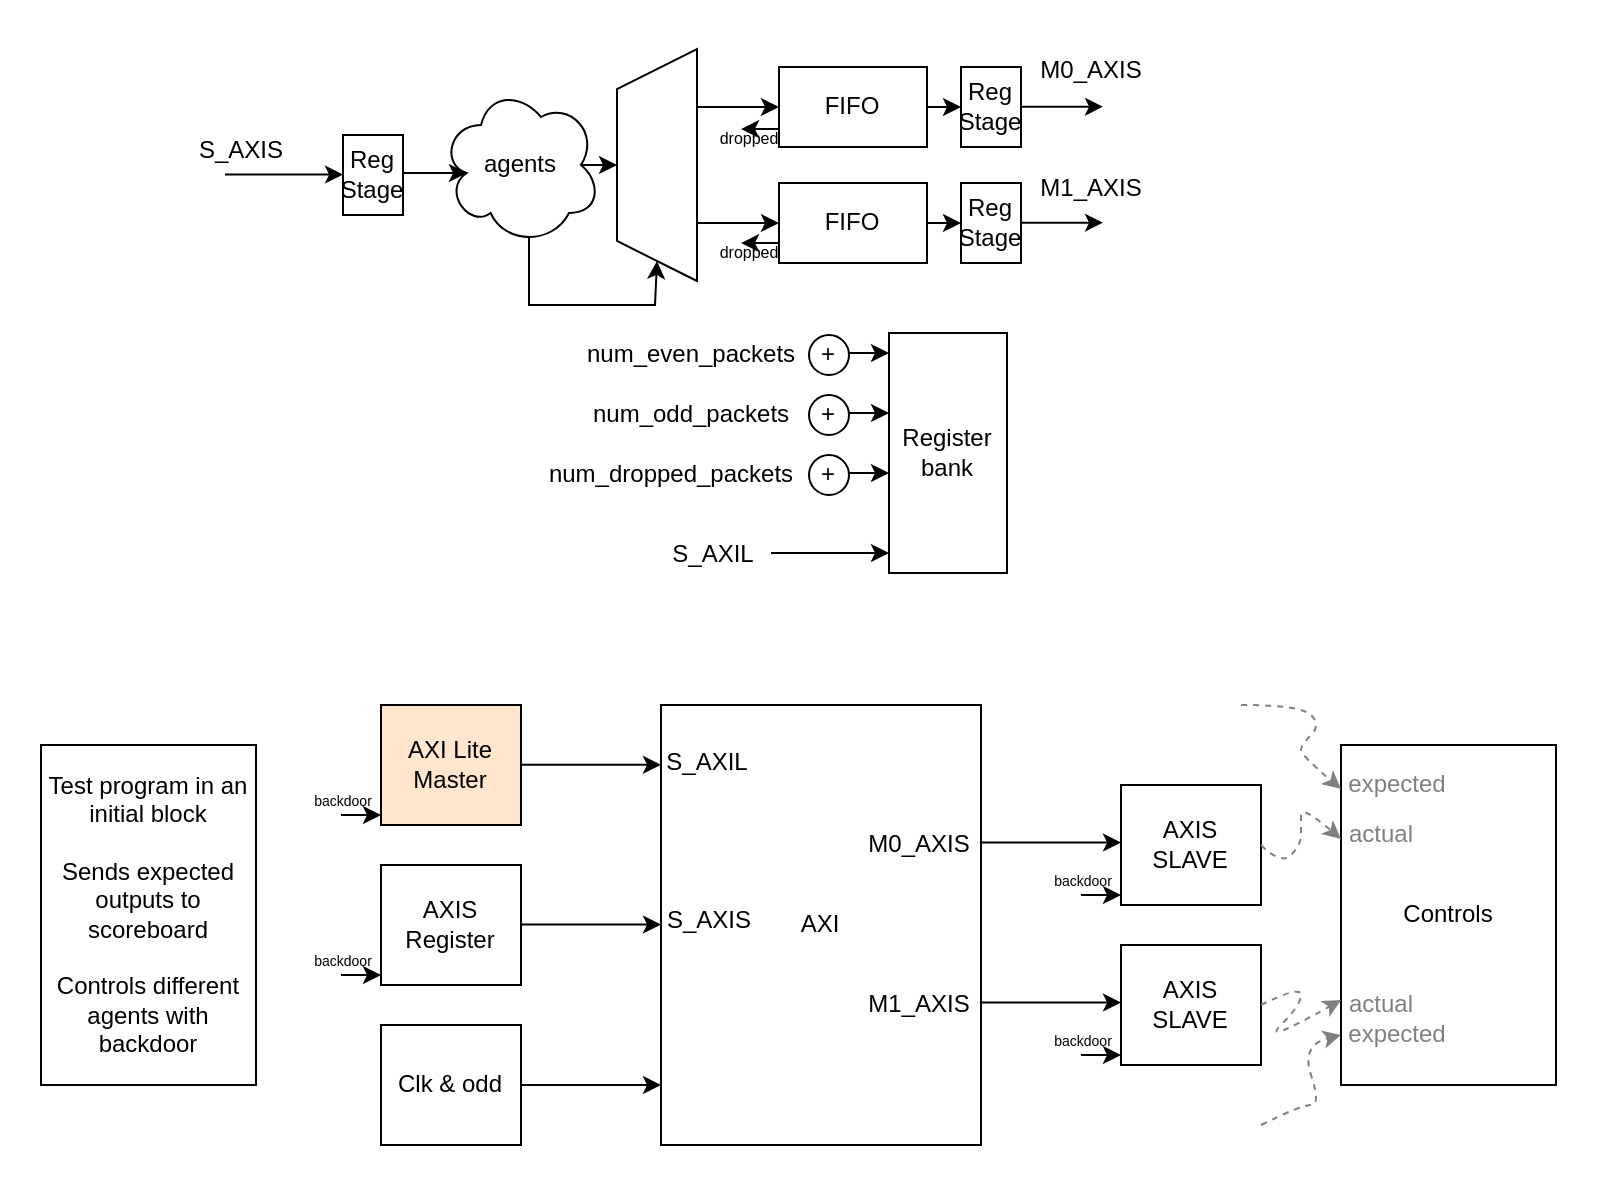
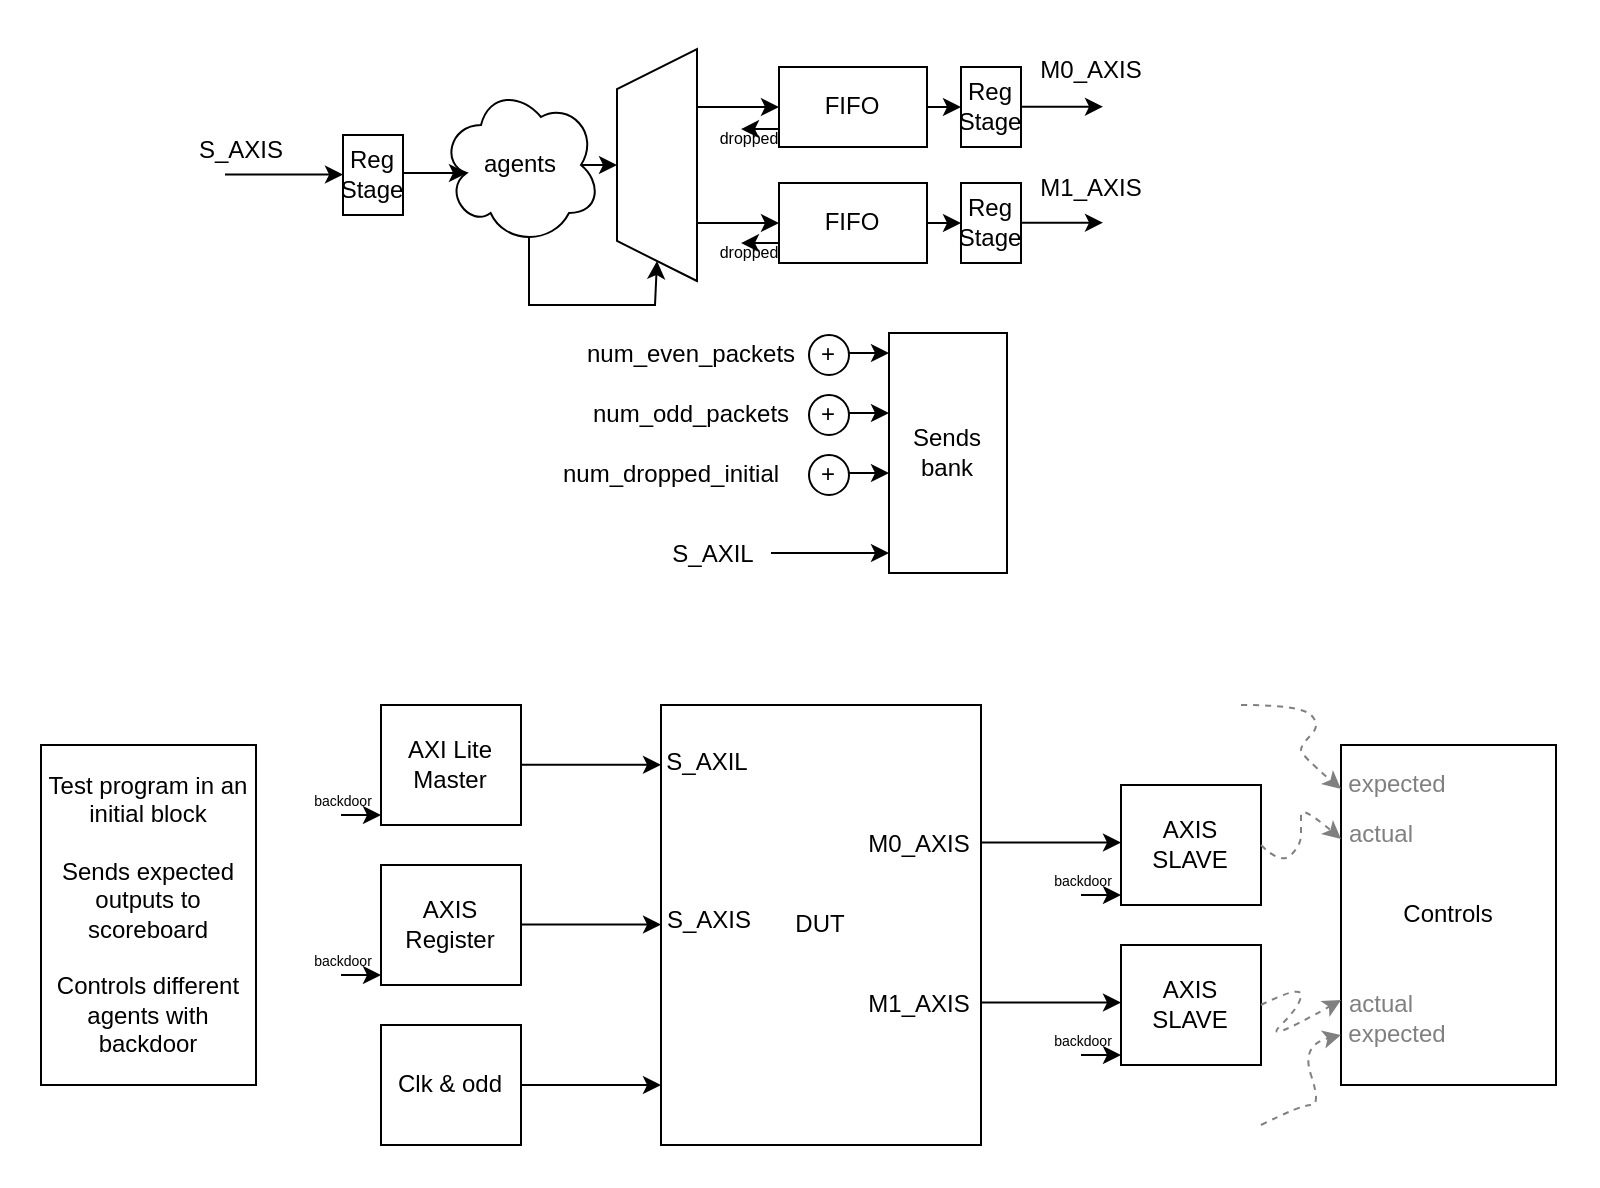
node "Register bank": label "Register bank" -> "Sends bank"
node "num_dropped_packets": label "num_dropped_packets" -> "num_dropped_initial"
node "AXI Lite Master": fillcolor #ffe6cc -> #ffffff
node "AXI": label "AXI" -> "DUT"
